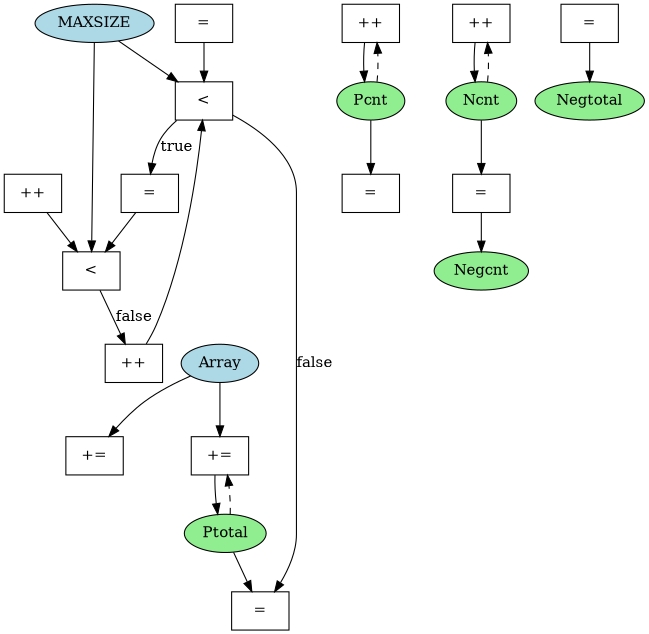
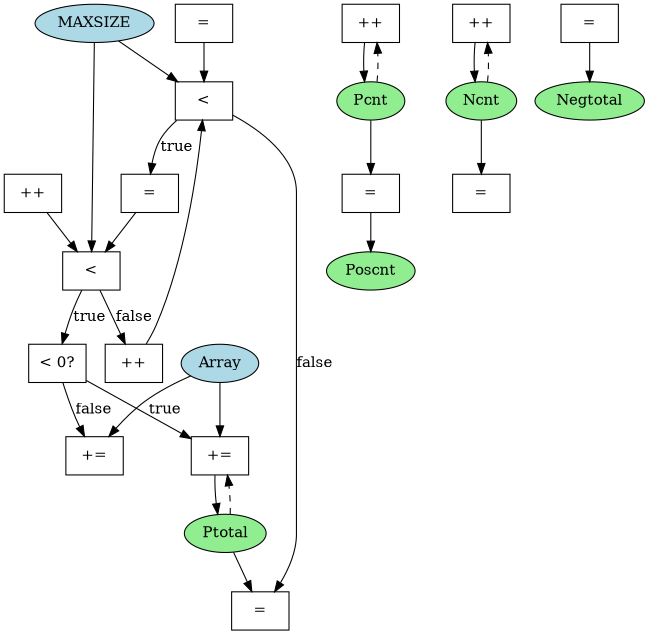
node "Poscnt": added
node "Negcnt": removed
node "< 0?": added
